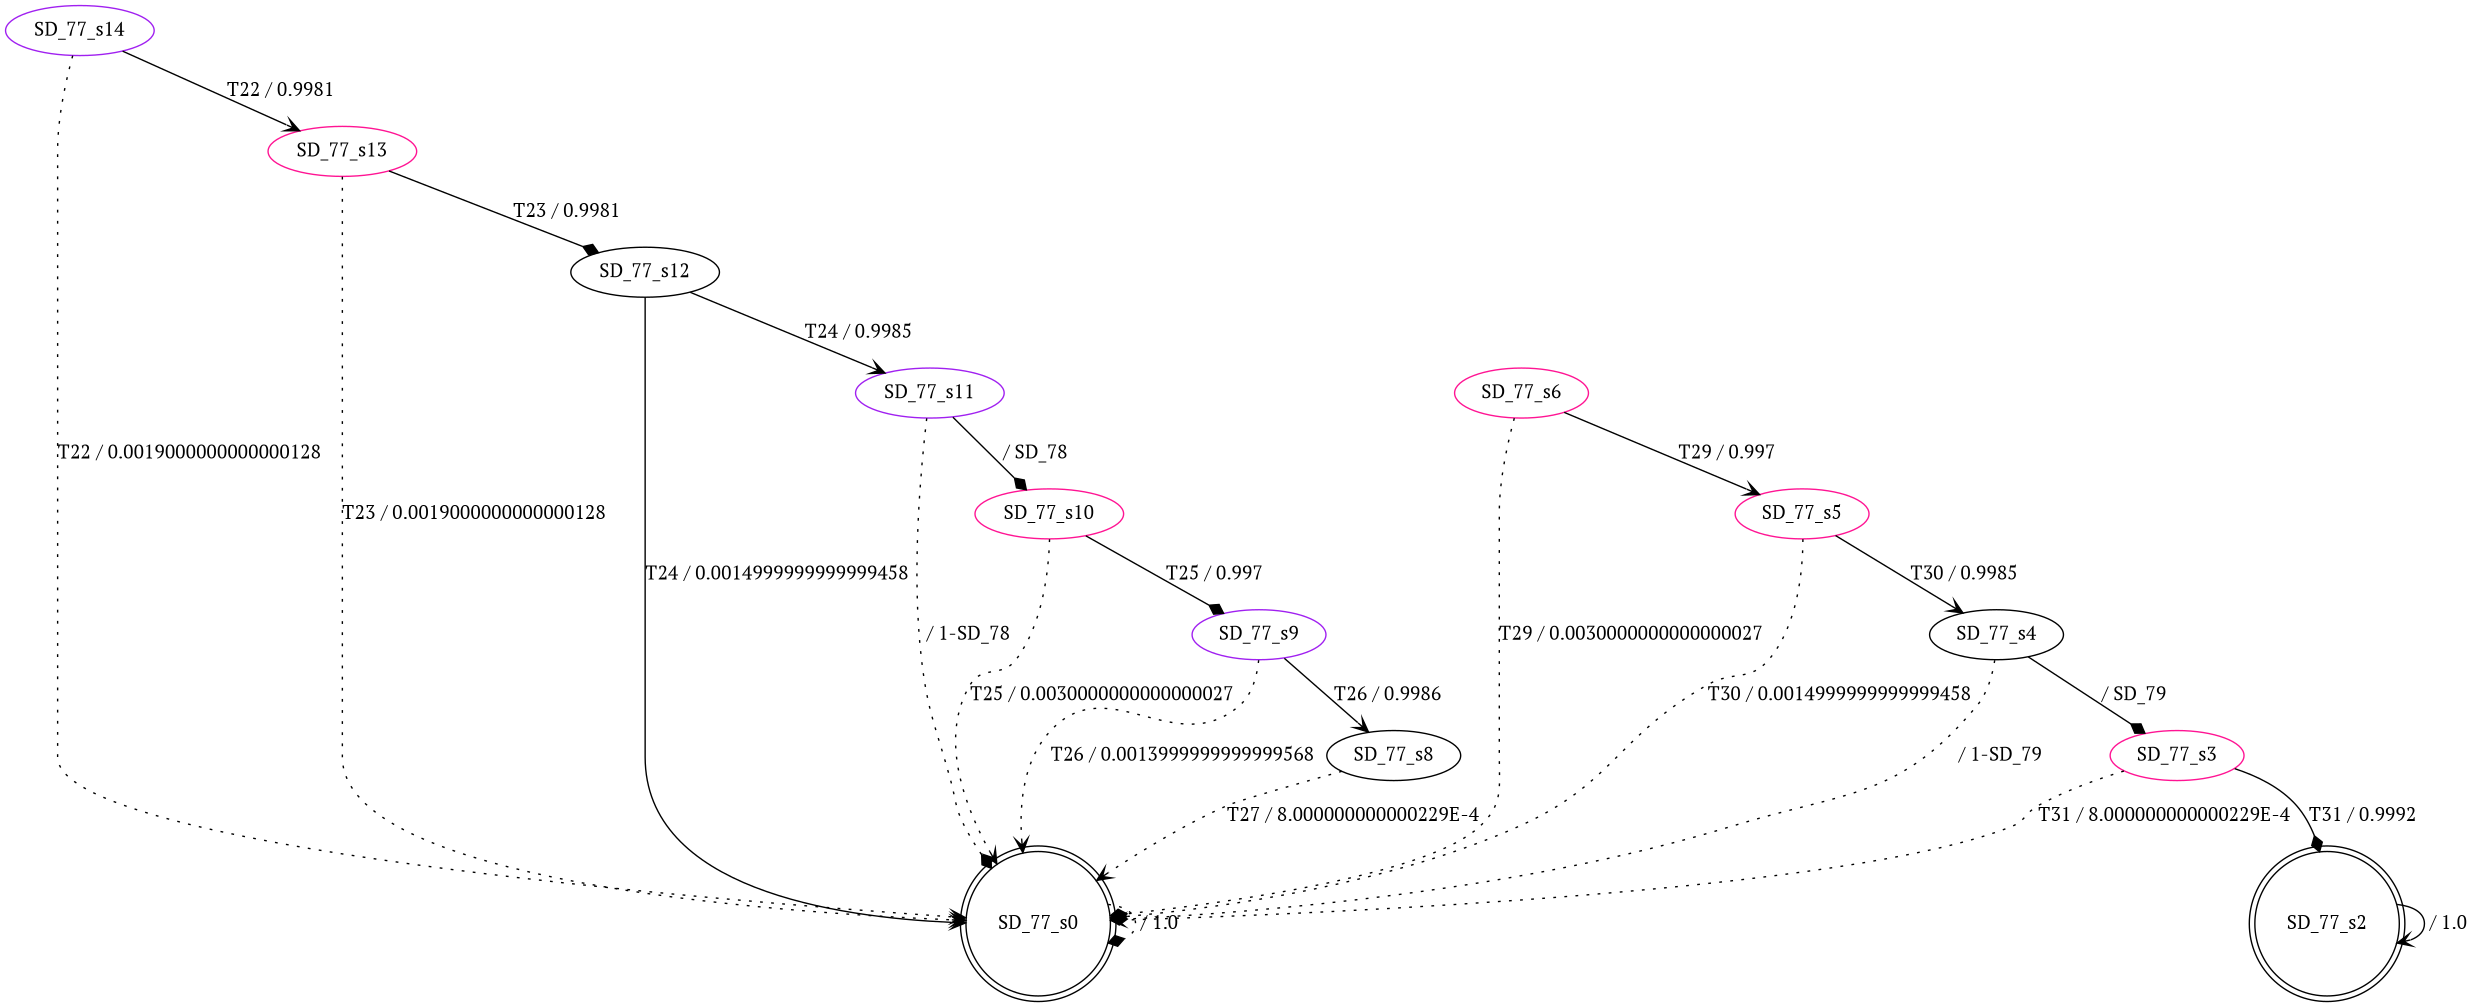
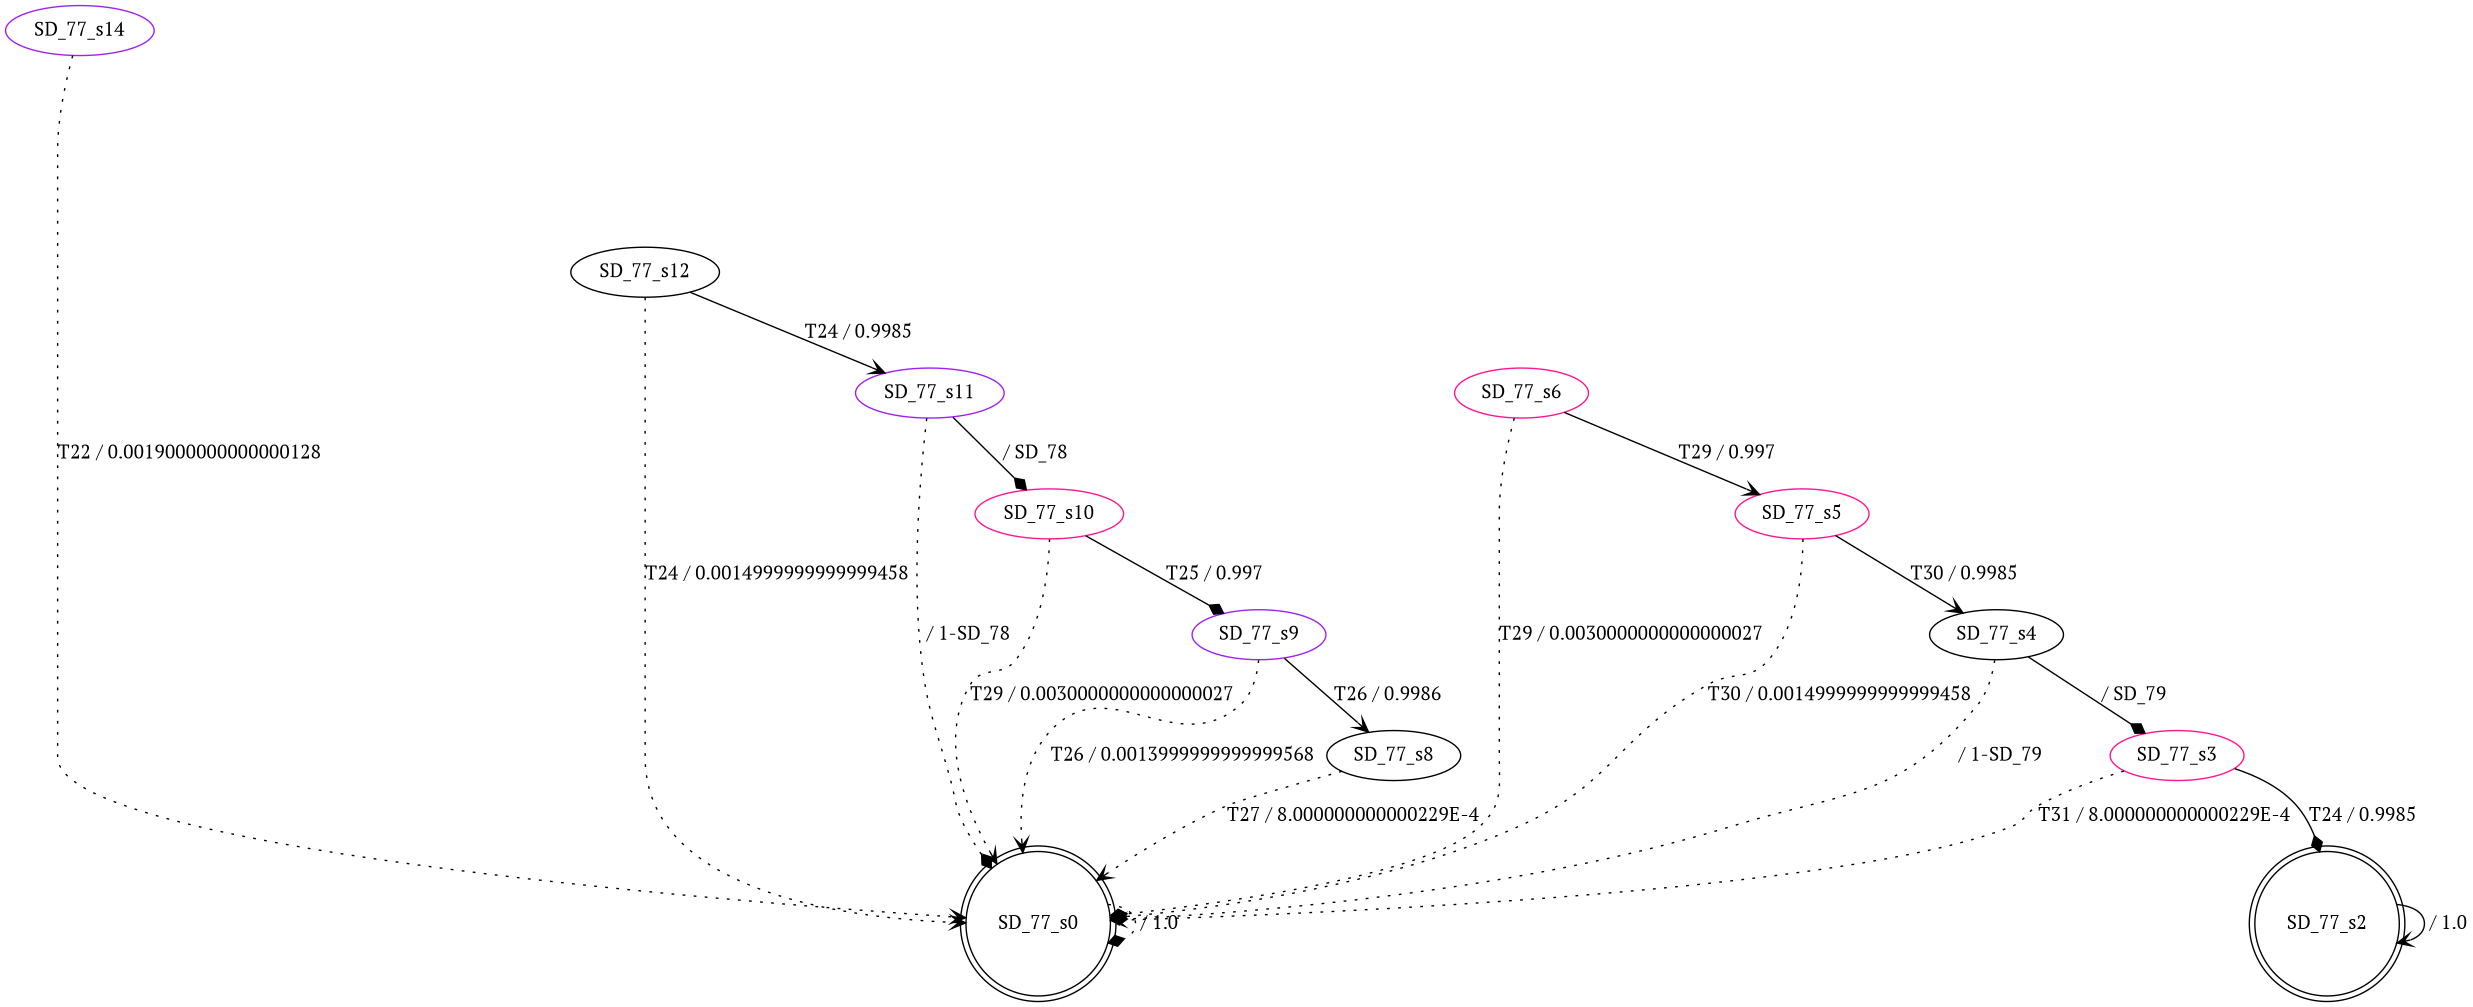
node "SD_77_s13": removed
edge "SD_77_s10" -> "SD_77_s0": label "T25 / 0.0030000000000000027" -> "T29 / 0.0030000000000000027"
edge "SD_77_s12" -> "SD_77_s0": style solid -> dotted
edge "SD_77_s3" -> "SD_77_s2": label "T31 / 0.9992" -> "T24 / 0.9985"
